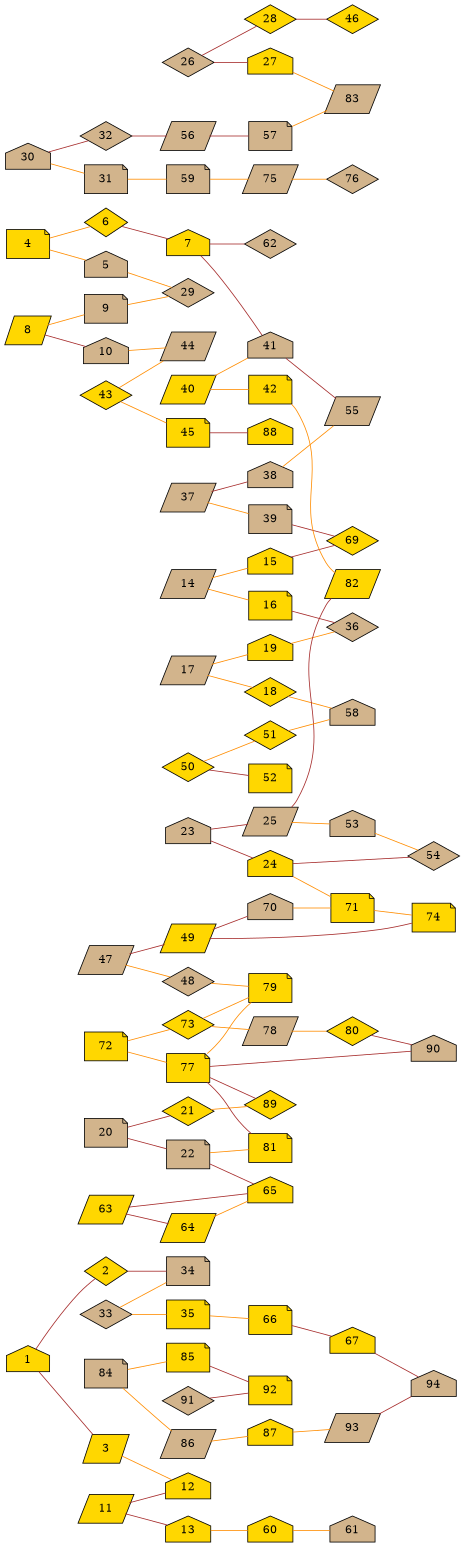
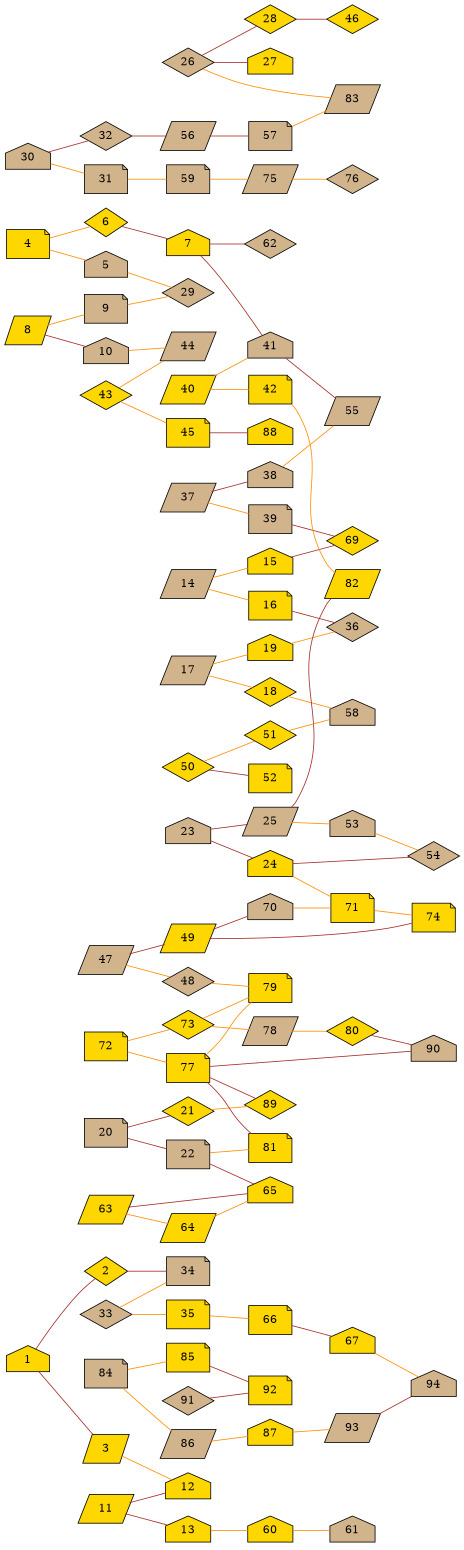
edge "27" -- "83": now "26" -- "83"
edge "63" -- "64": color brown -> darkorange
edge "67" -- "94": color brown -> darkorange
